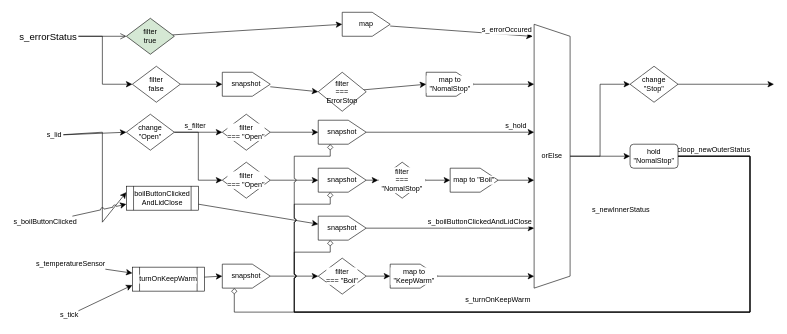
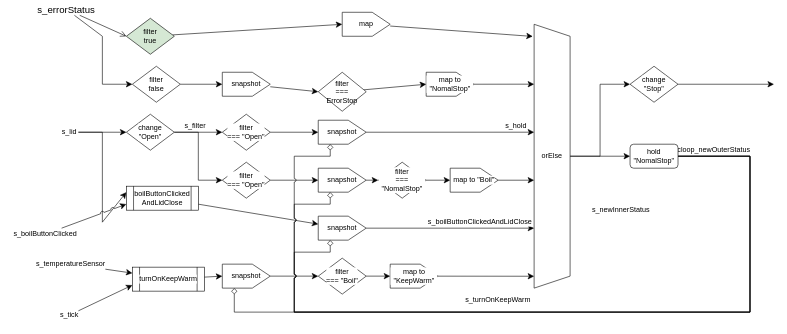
node "s_errorOccured": removed
node "s_errorStatus": moved (48, 36) -> (66, 9)
node "s_lid": moved (54, 135) -> (69, 132)
node "s_boilButtonClicked": moved (45, 222) -> (45, 234)
